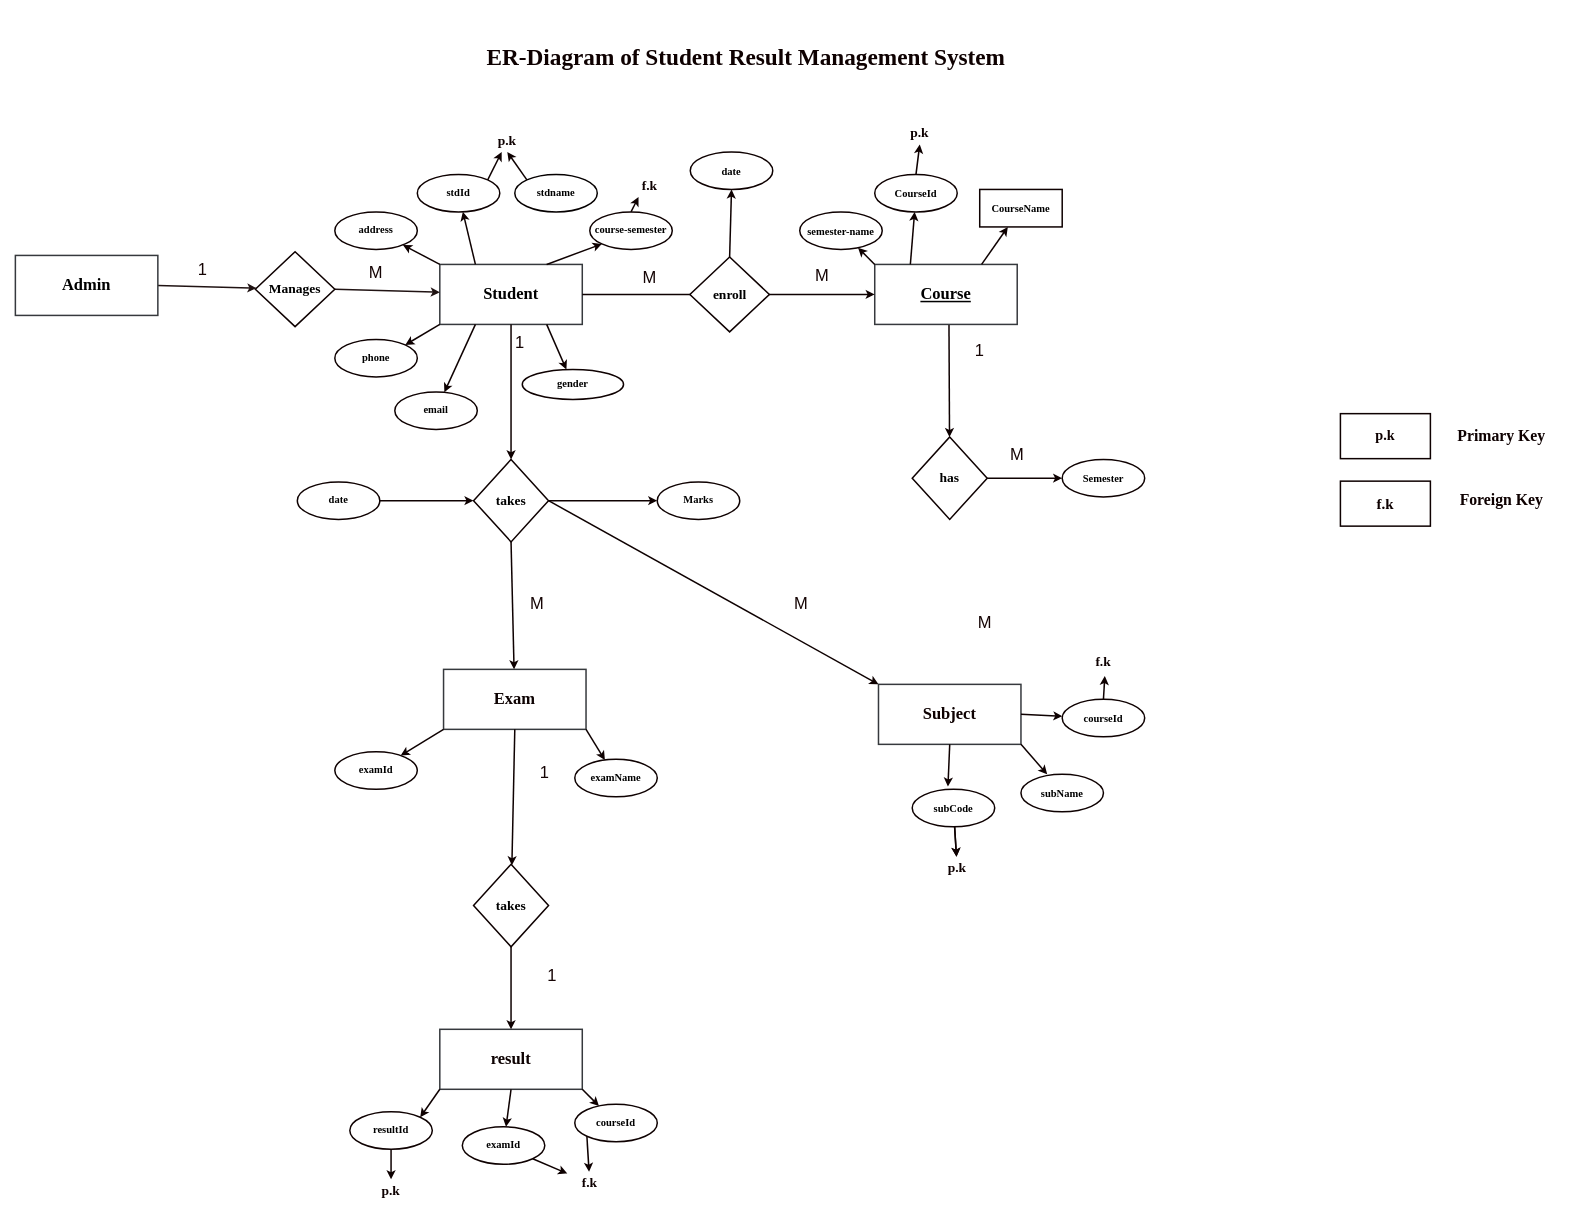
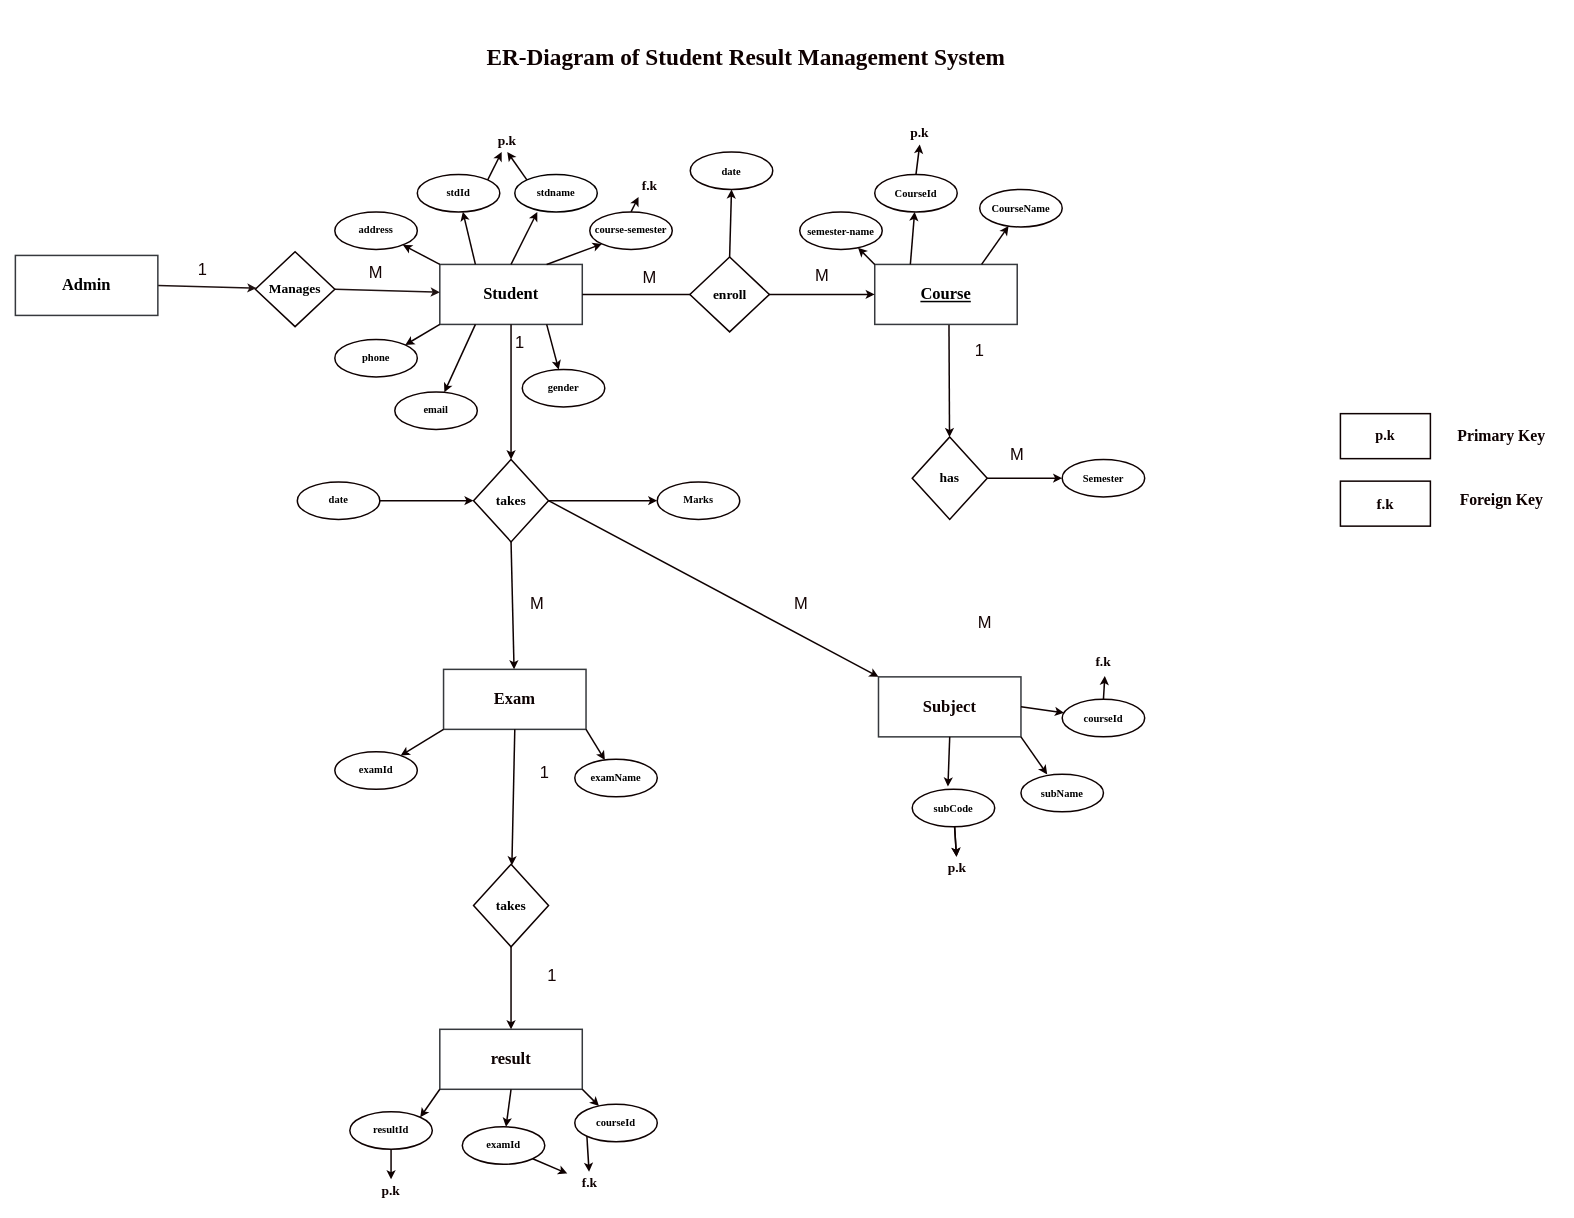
node "CourseName": shape rectangle -> ellipse
edge "Student" -> "stdname": added
node "gender": size 101x30 -> 83x38
node "Subject": moved (950, 714) -> (950, 707)
